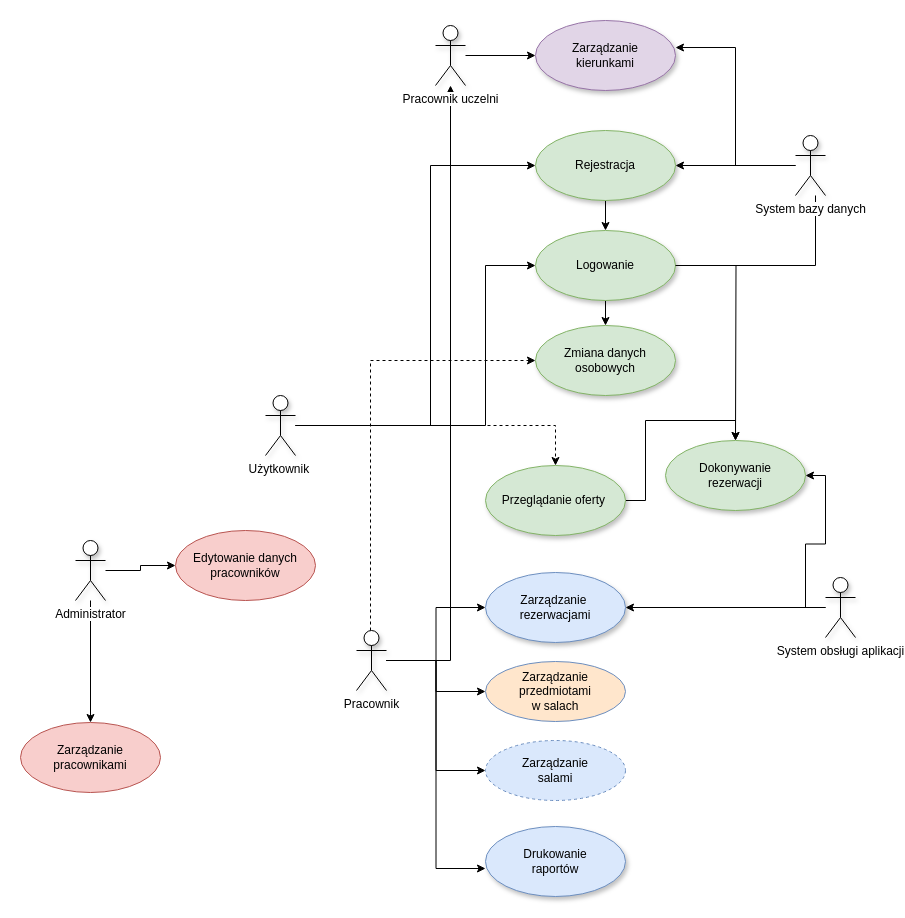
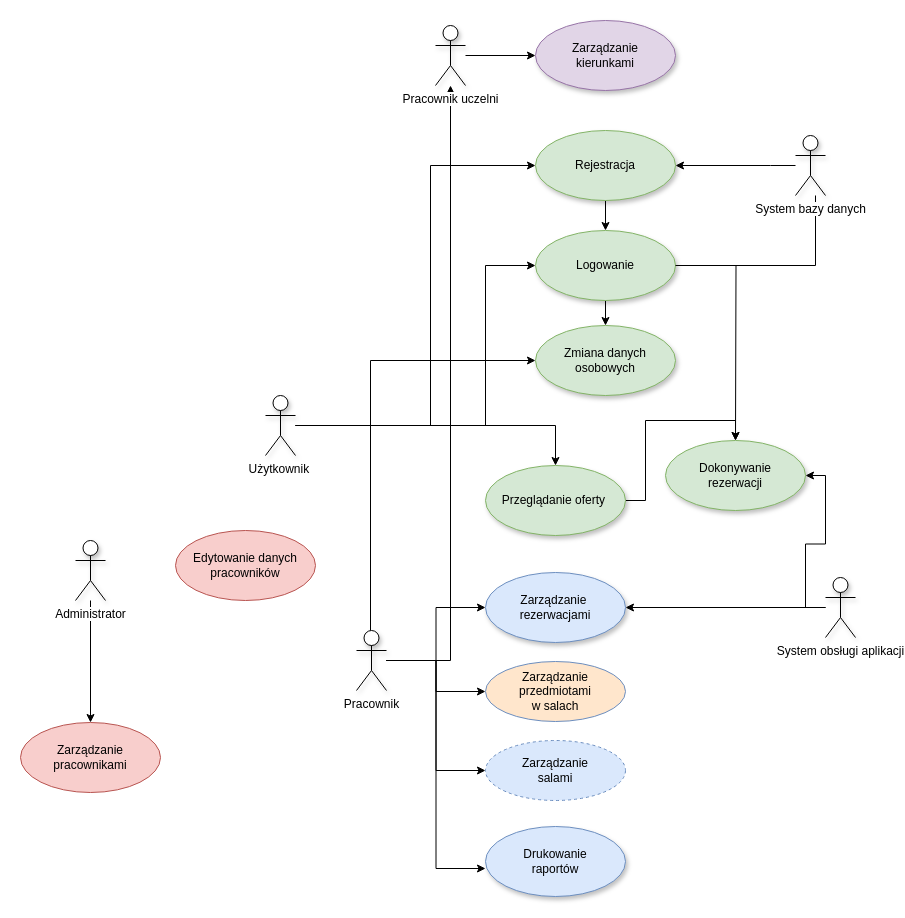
edge "System bazy danych" -> "Zarządzanie kierunkami": removed
edge "Pracownik" -> "Zmiana danych osobowych": style dashed -> solid
edge "Użytkownik" -> "Przeglądanie oferty": style dashed -> solid
edge "Administrator" -> "Edytowanie danych pracowników": removed
